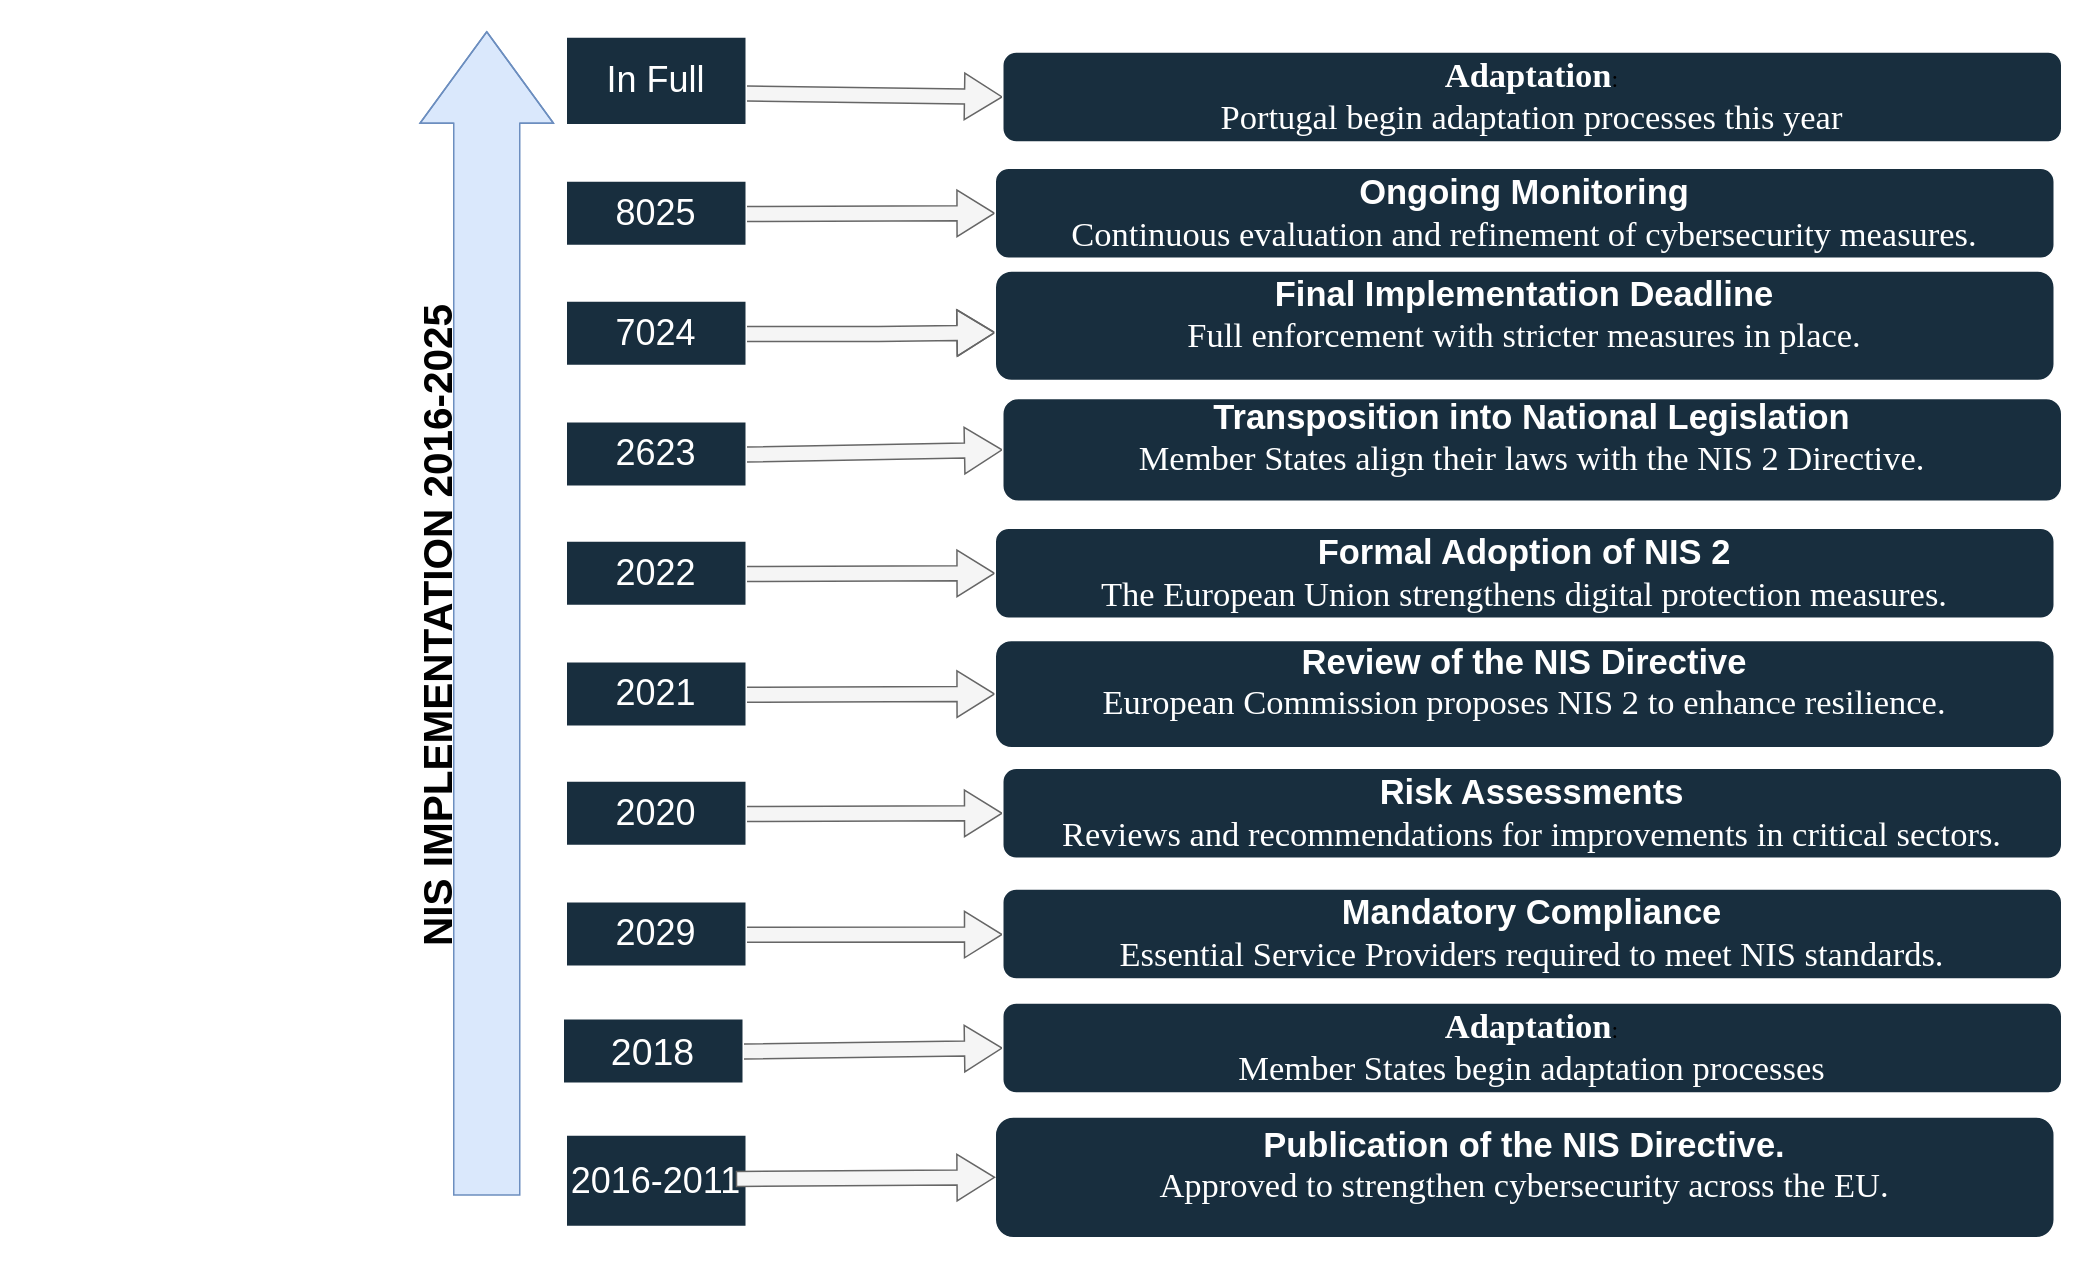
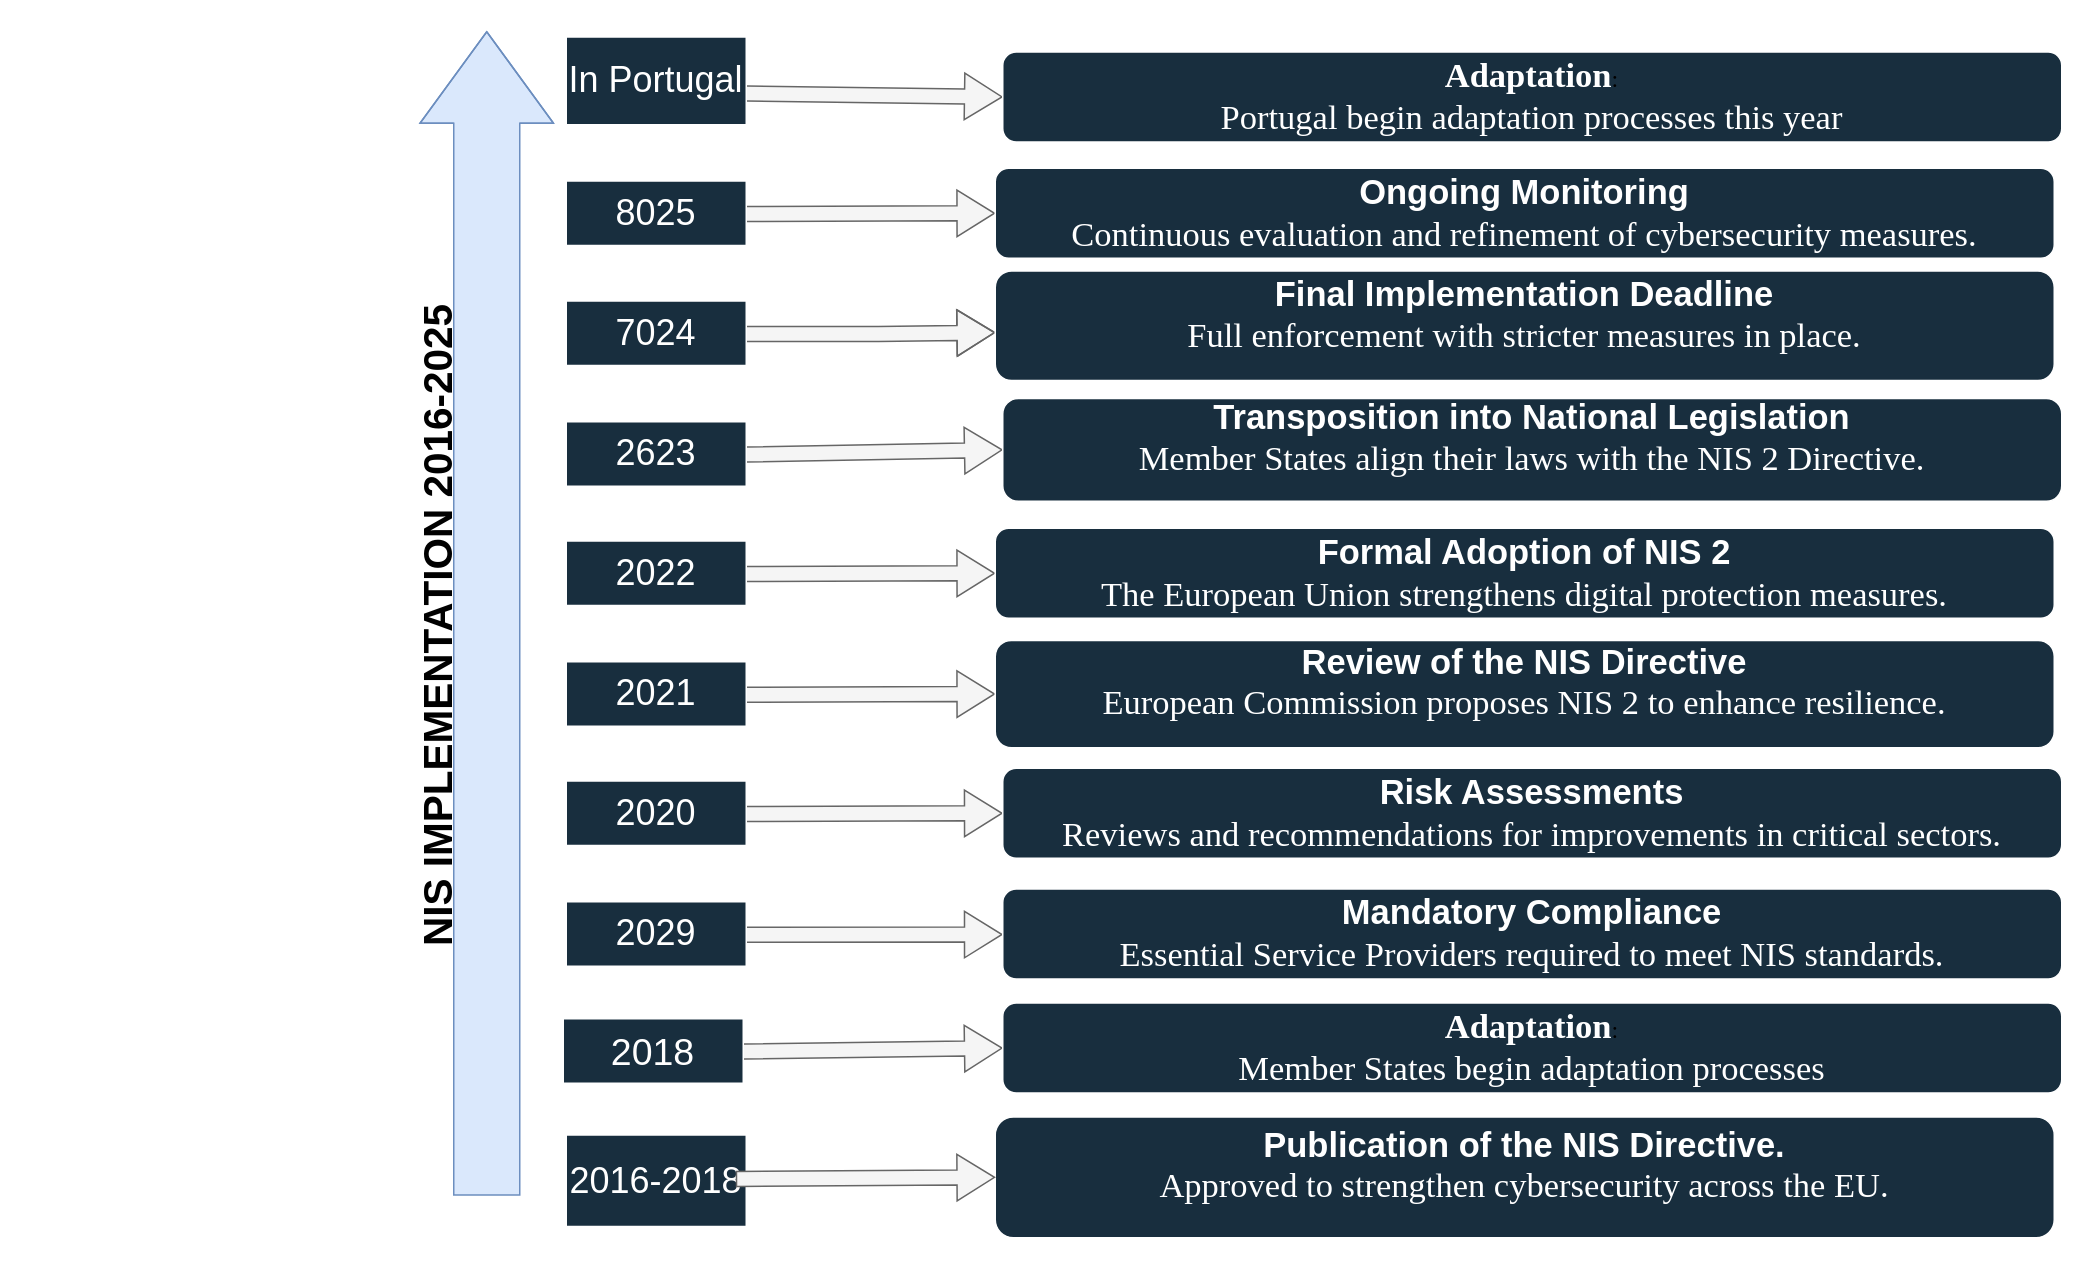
node "In Full": label "In Full" -> "In Portugal"
node "2016-2011": label "2016-2011" -> "2016-2018"
